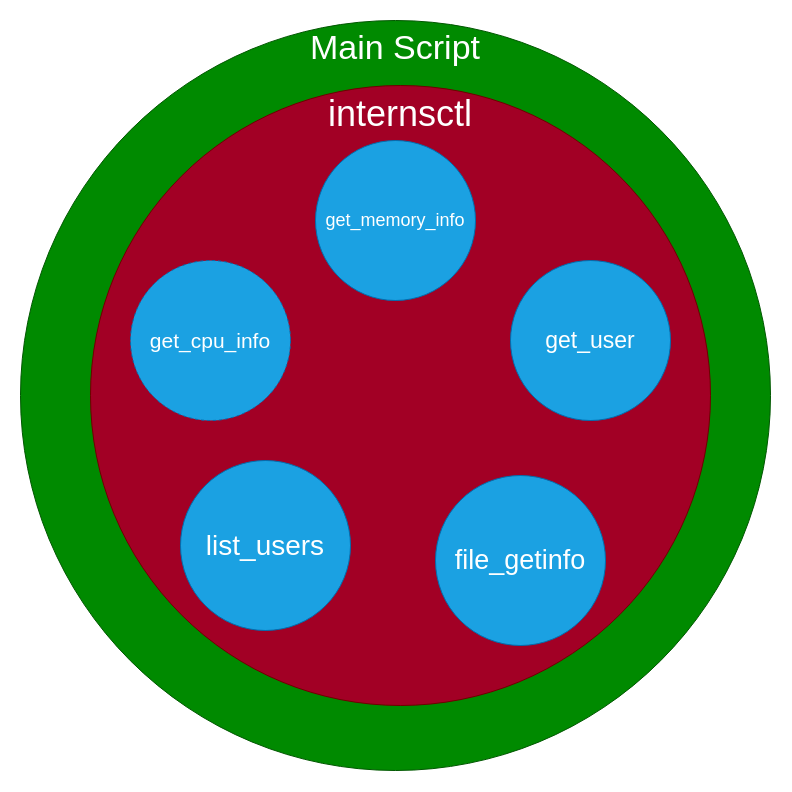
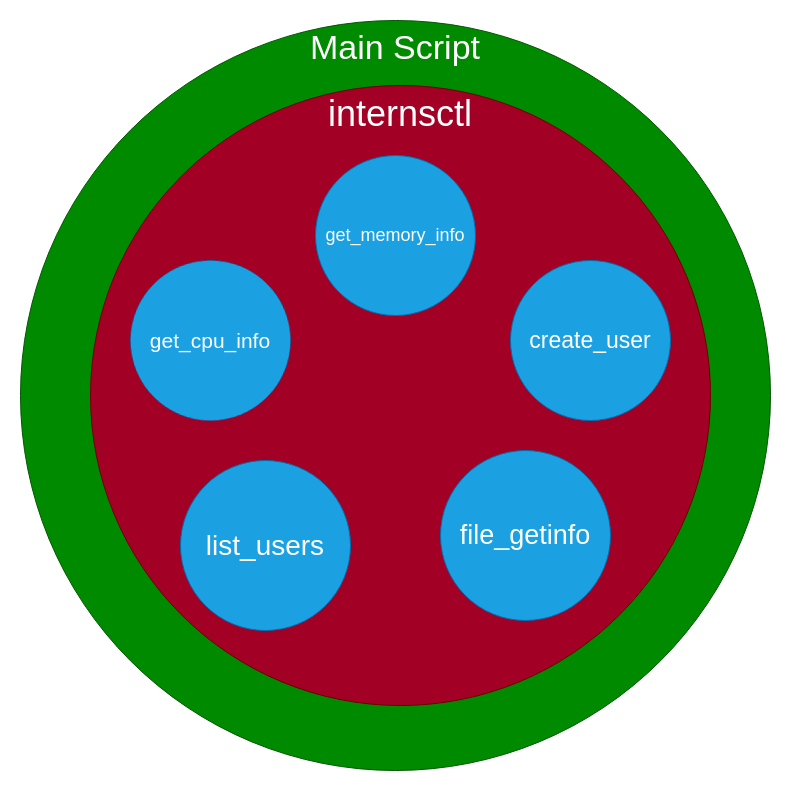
node "get_memory_info": moved (396, 221) -> (396, 236)
node "get_user": label "get_user" -> "create_user"
node "file_getinfo": moved (521, 561) -> (526, 536)
